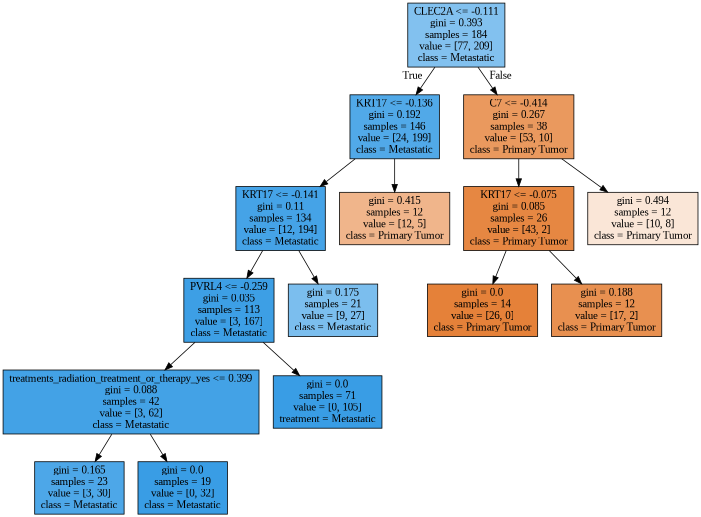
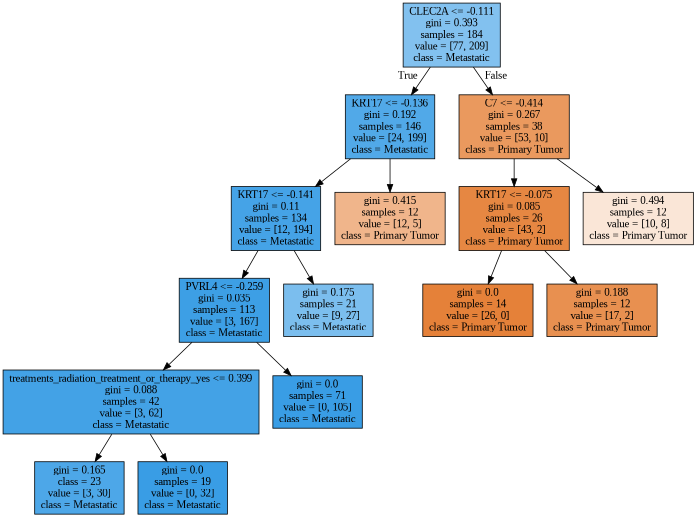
node "gini = 0.0 samples = 71 value = [0, 105] treatment = Metastatic": label "gini = 0.0 samples = 71 value = [0, 105] treatment = Metastatic" -> "gini = 0.0 samples = 71 value = [0, 105] class = Metastatic"
node "gini = 0.165 samples = 23 value = [3, 30] class = Metastatic": label "gini = 0.165 samples = 23 value = [3, 30] class = Metastatic" -> "gini = 0.165 class = 23 value = [3, 30] class = Metastatic"
